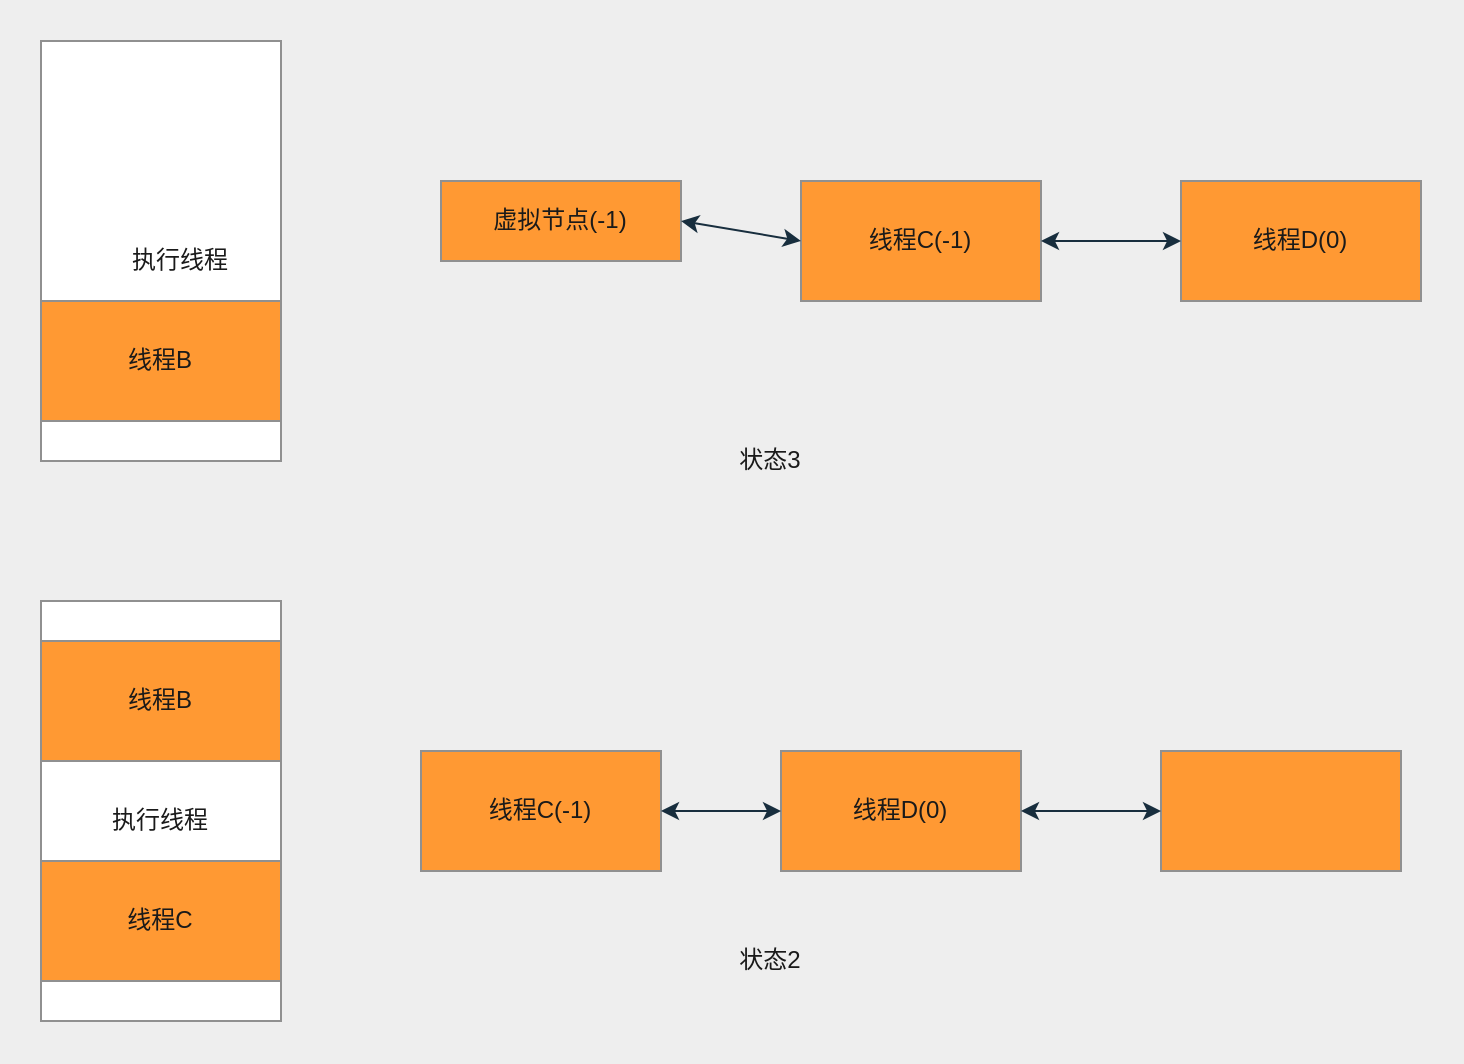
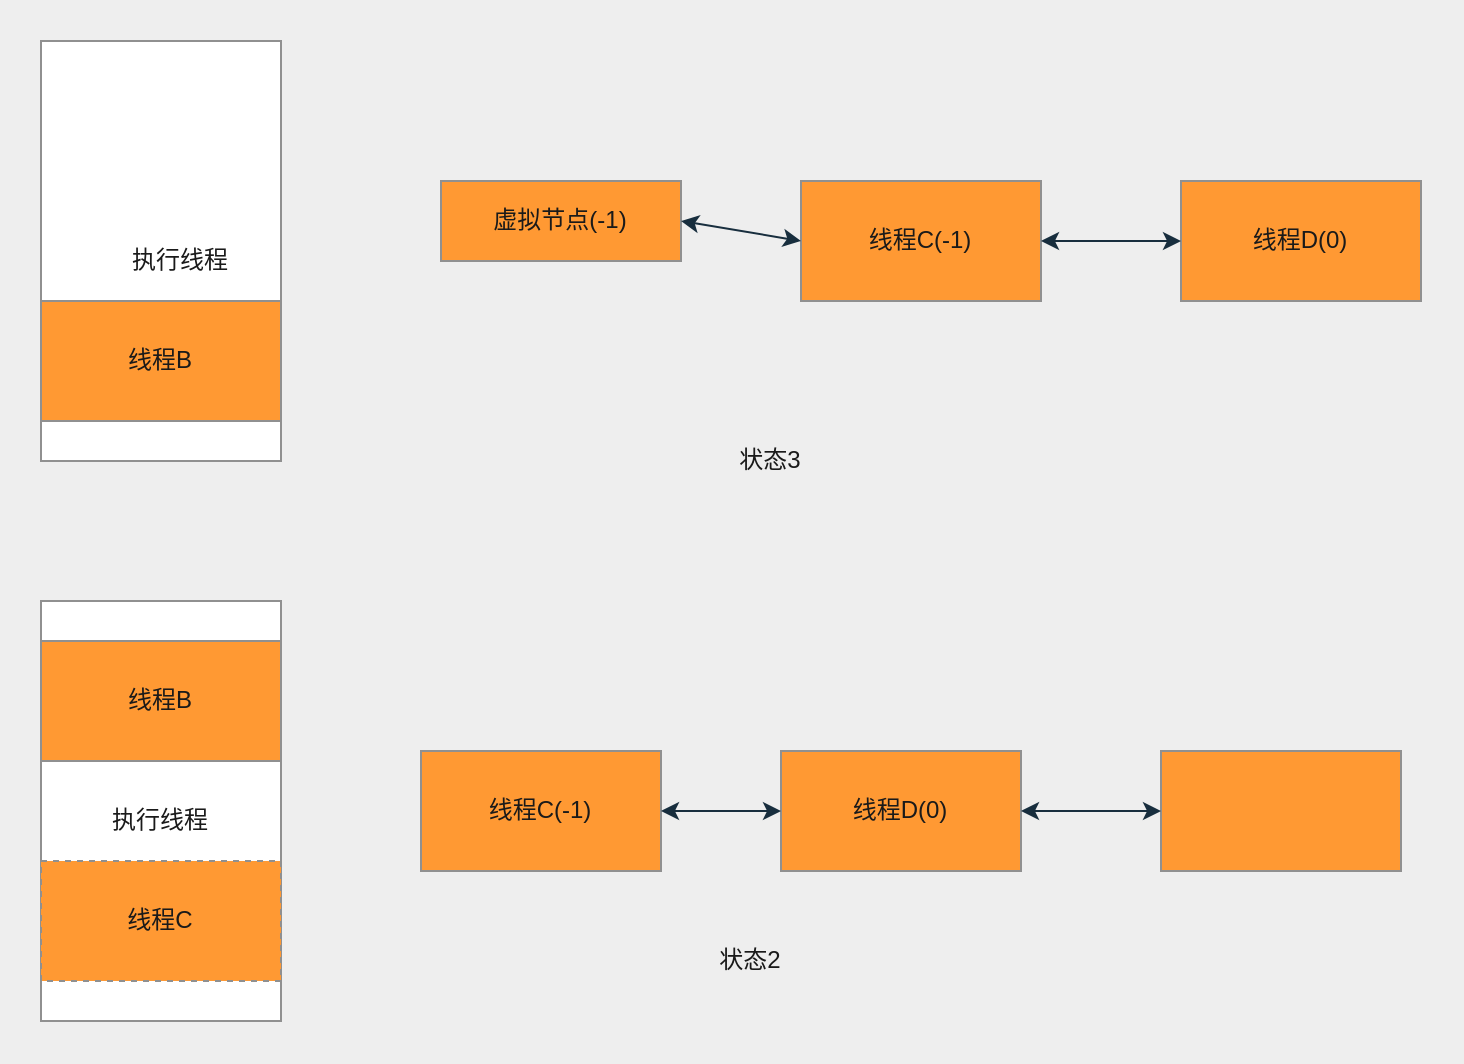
node "线程C": style solid -> dashed
node "状态2": moved (771, 961) -> (751, 961)
